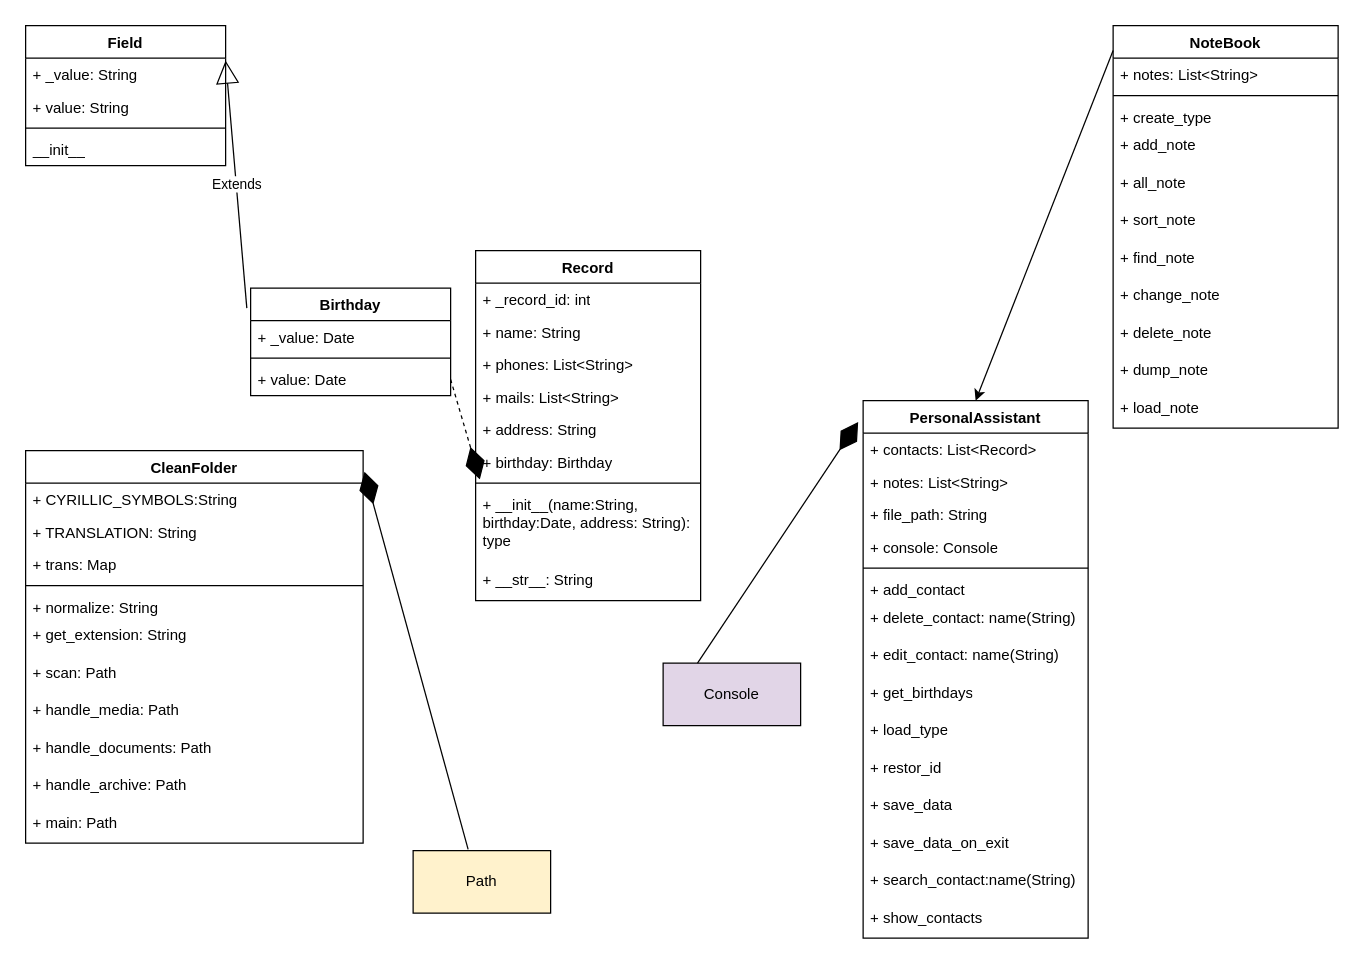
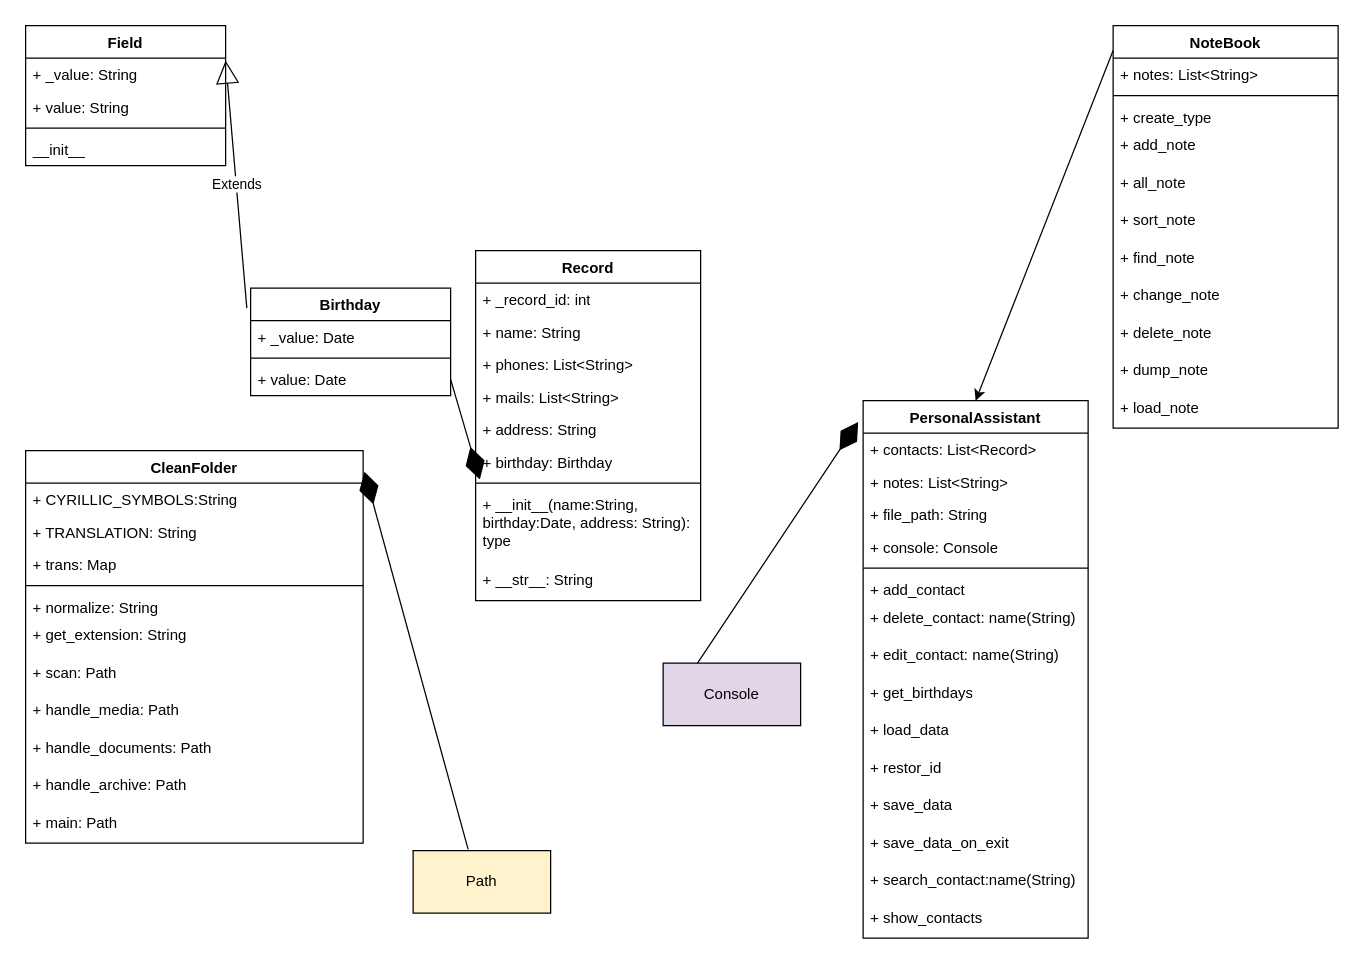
edge "+ value: Date" -> "+ birthday: Birthday": style dashed -> solid
node "+ load_type": label "+ load_type" -> "+ load_data"
